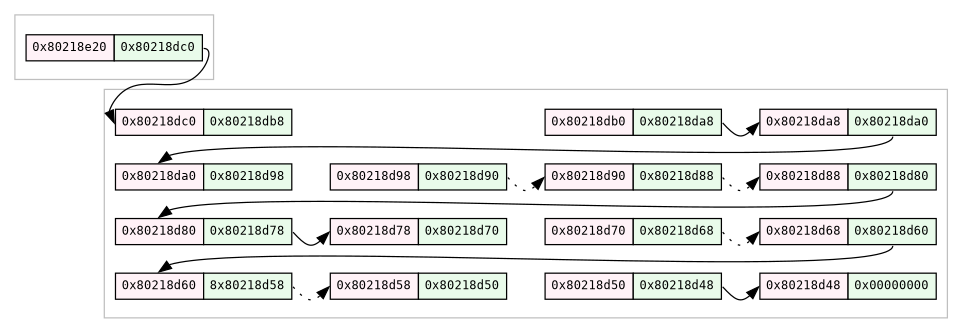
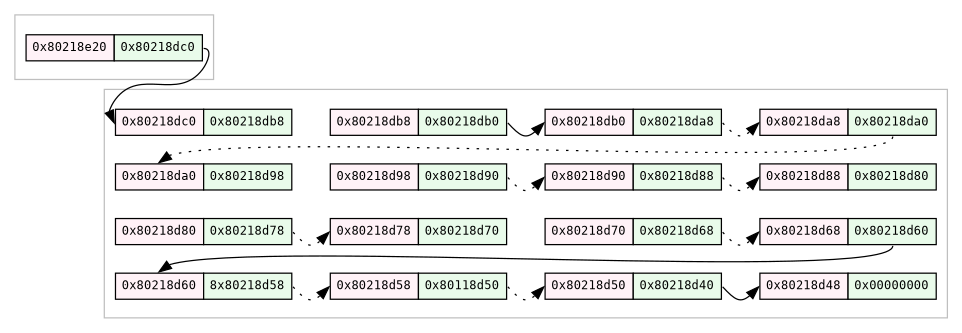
node "0x80218db8": added
edge "0x80218db0" -> "0x80218da8": style solid -> dotted
edge "0x80218da8" -> "0x80218da0": style solid -> dotted
edge "0x80218d88" -> "0x80218d80": removed
edge "0x80218d80" -> "0x80218d78": style solid -> dotted
node "0x80218d58": text "0x80218d50" -> "0x80118d50"
node "0x80218d50": text "0x80218d48" -> "0x80218d40"
edge "0x80218d58" -> "0x80218d50": added
